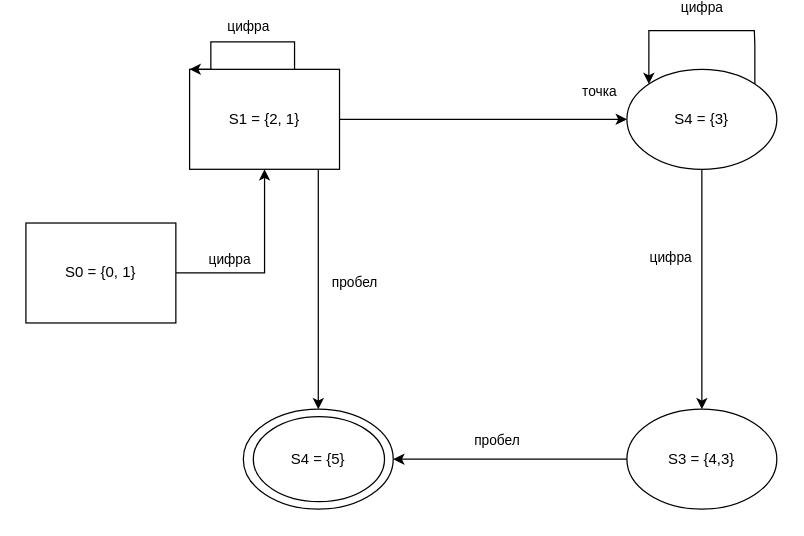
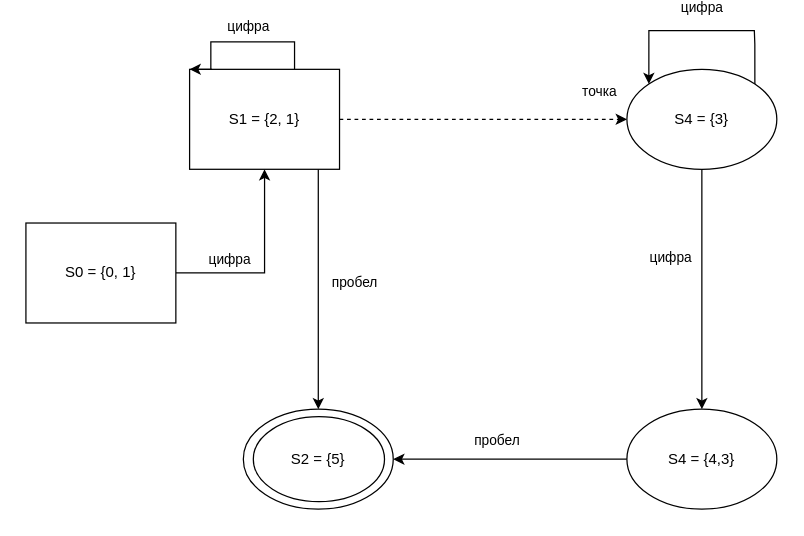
edge "S1 = {2, 1}" -> "S4 = {3}": style solid -> dashed
node "S4 = {5}": label "S4 = {5}" -> "S2 = {5}"
node "S3 = {4,3}": label "S3 = {4,3}" -> "S4 = {4,3}"
